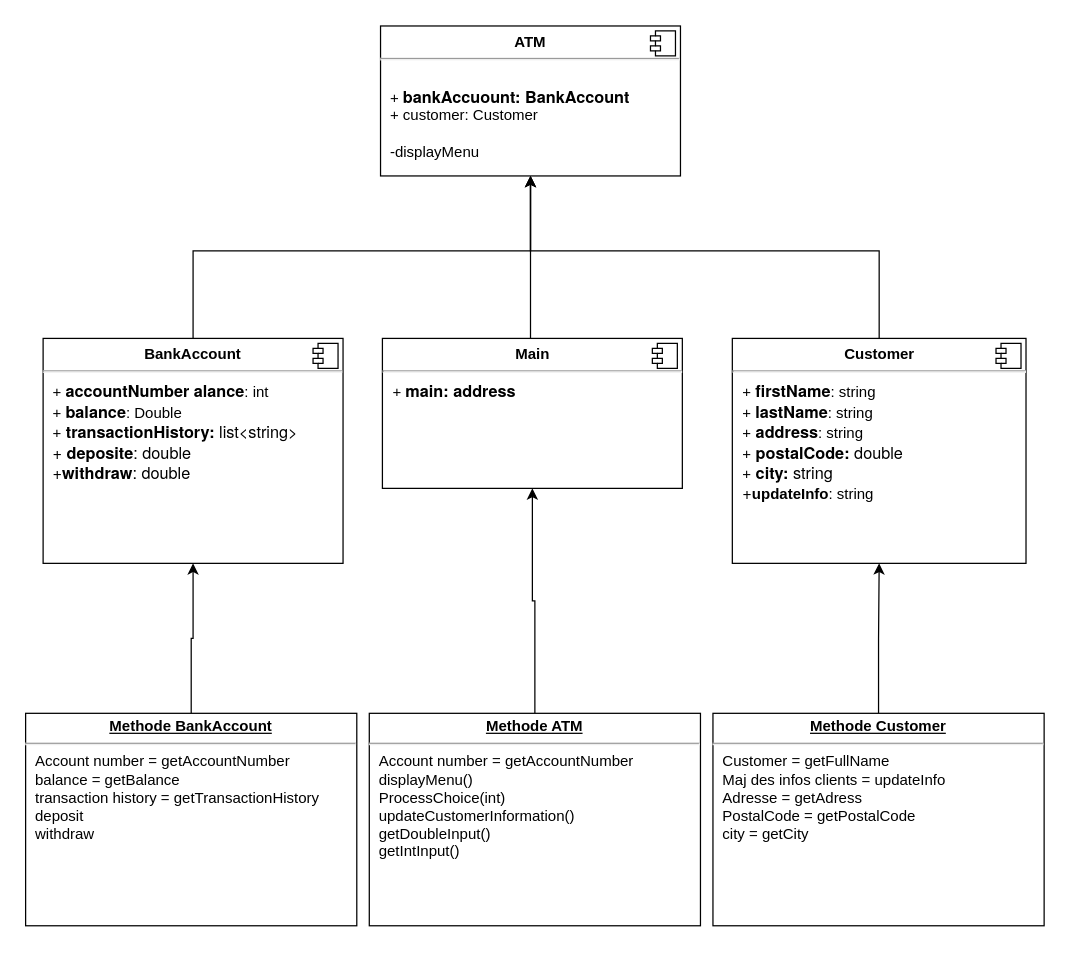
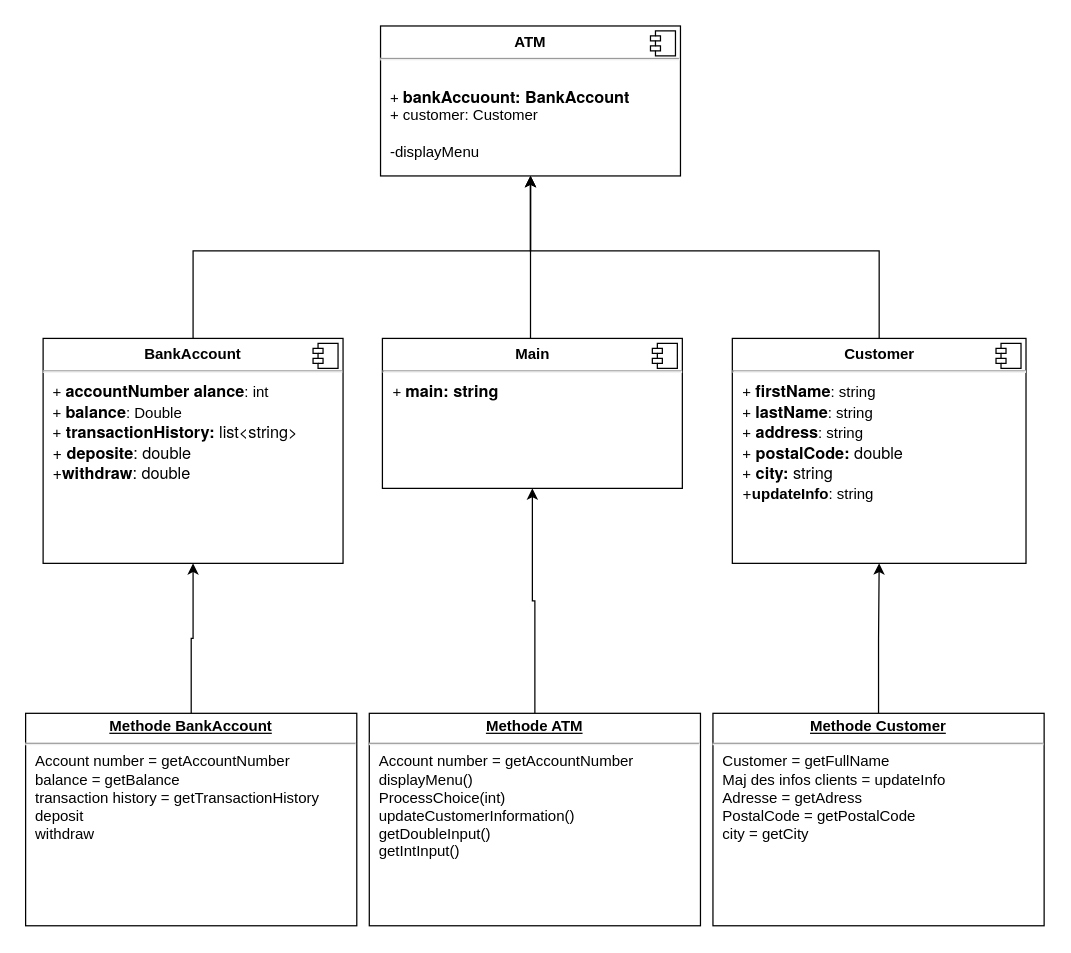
node "Main + main: address": label "Main + main: address" -> "Main + main: string"
